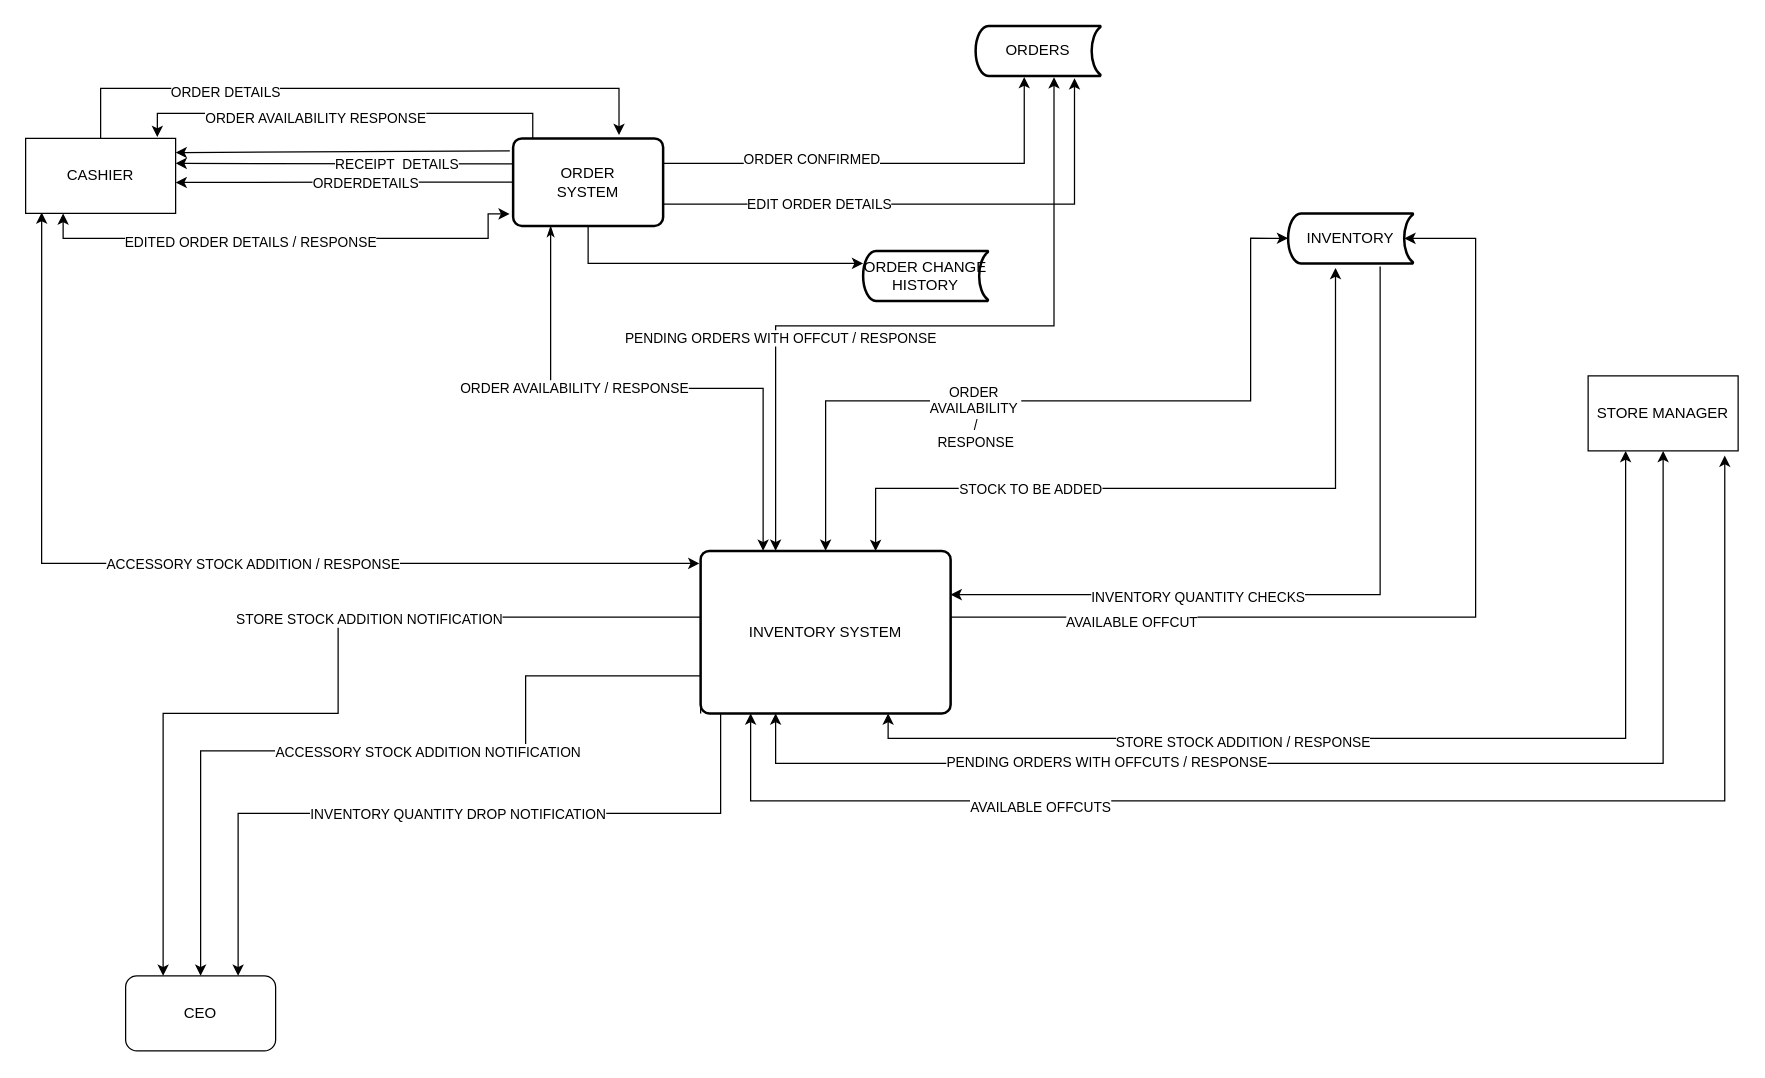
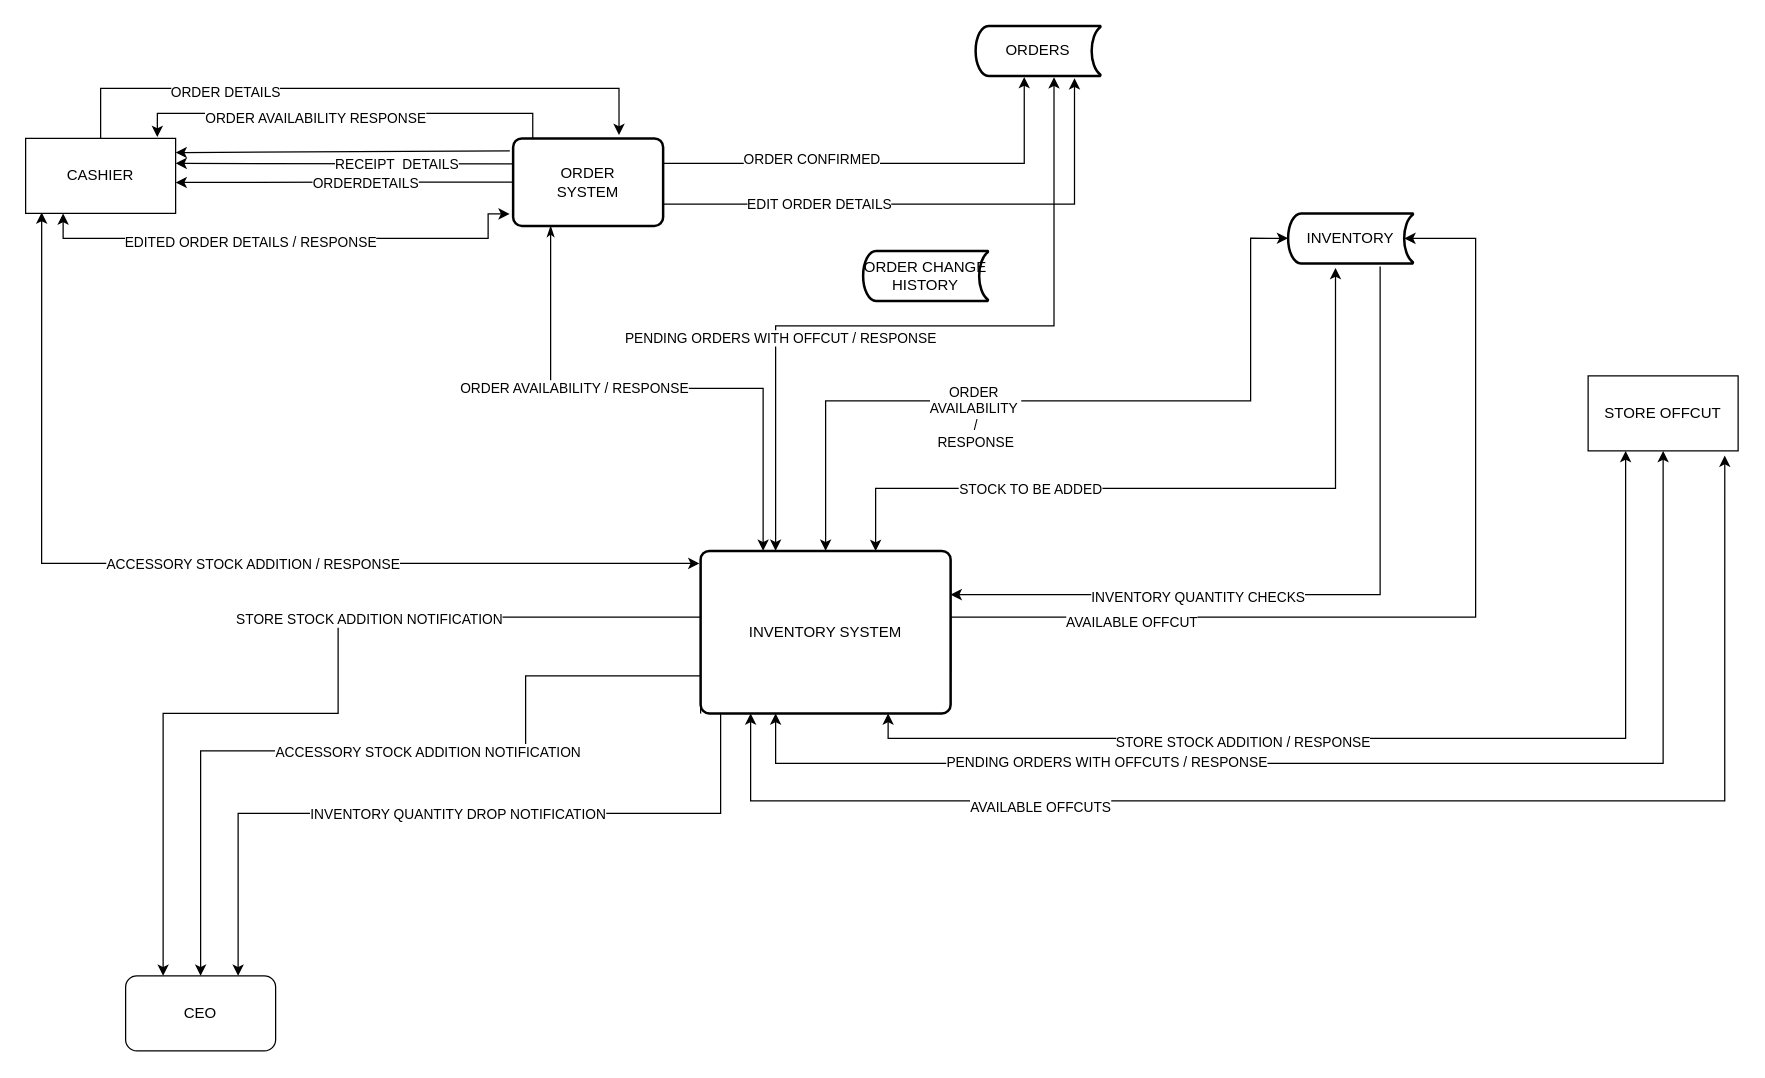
edge "ORDER SYSTEM" -> "ORDER CHANGE HISTORY": removed
node "STORE MANAGER": label "STORE MANAGER" -> "STORE OFFCUT"
